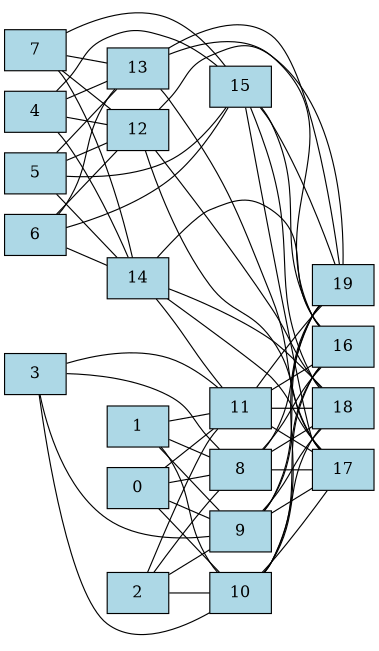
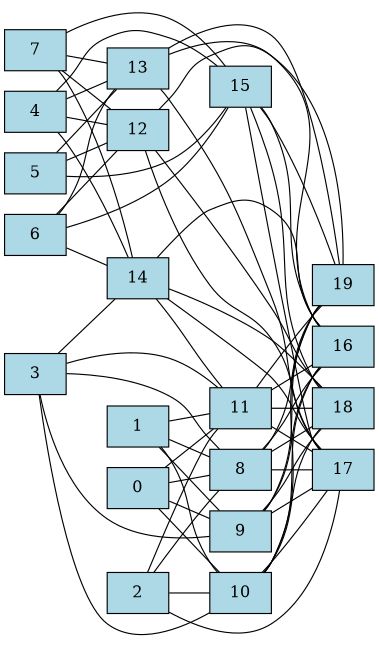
edge "5" -- "14": now "3" -- "14"
edge "9" -- "2": now "17" -- "2"
